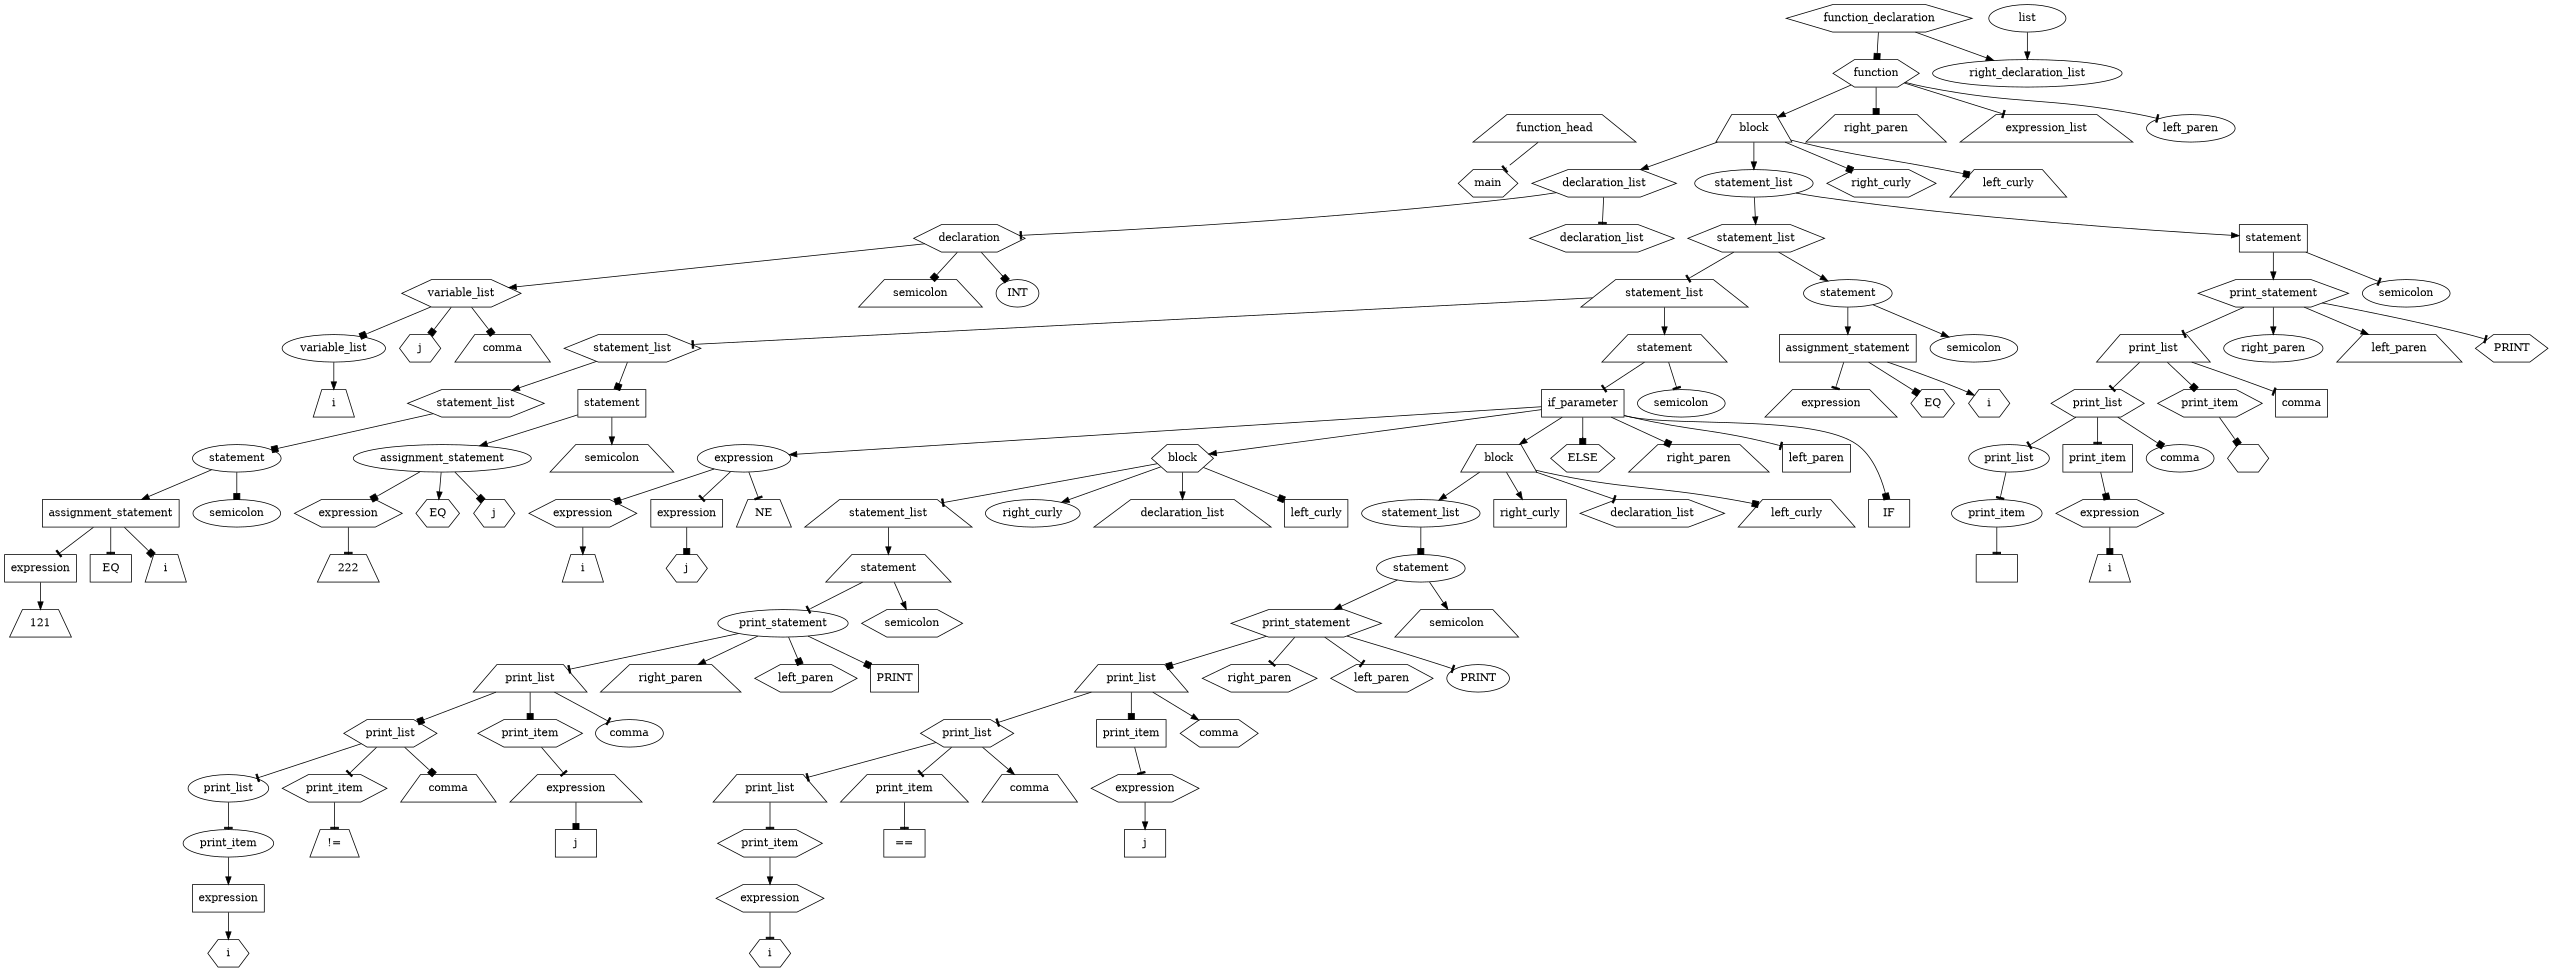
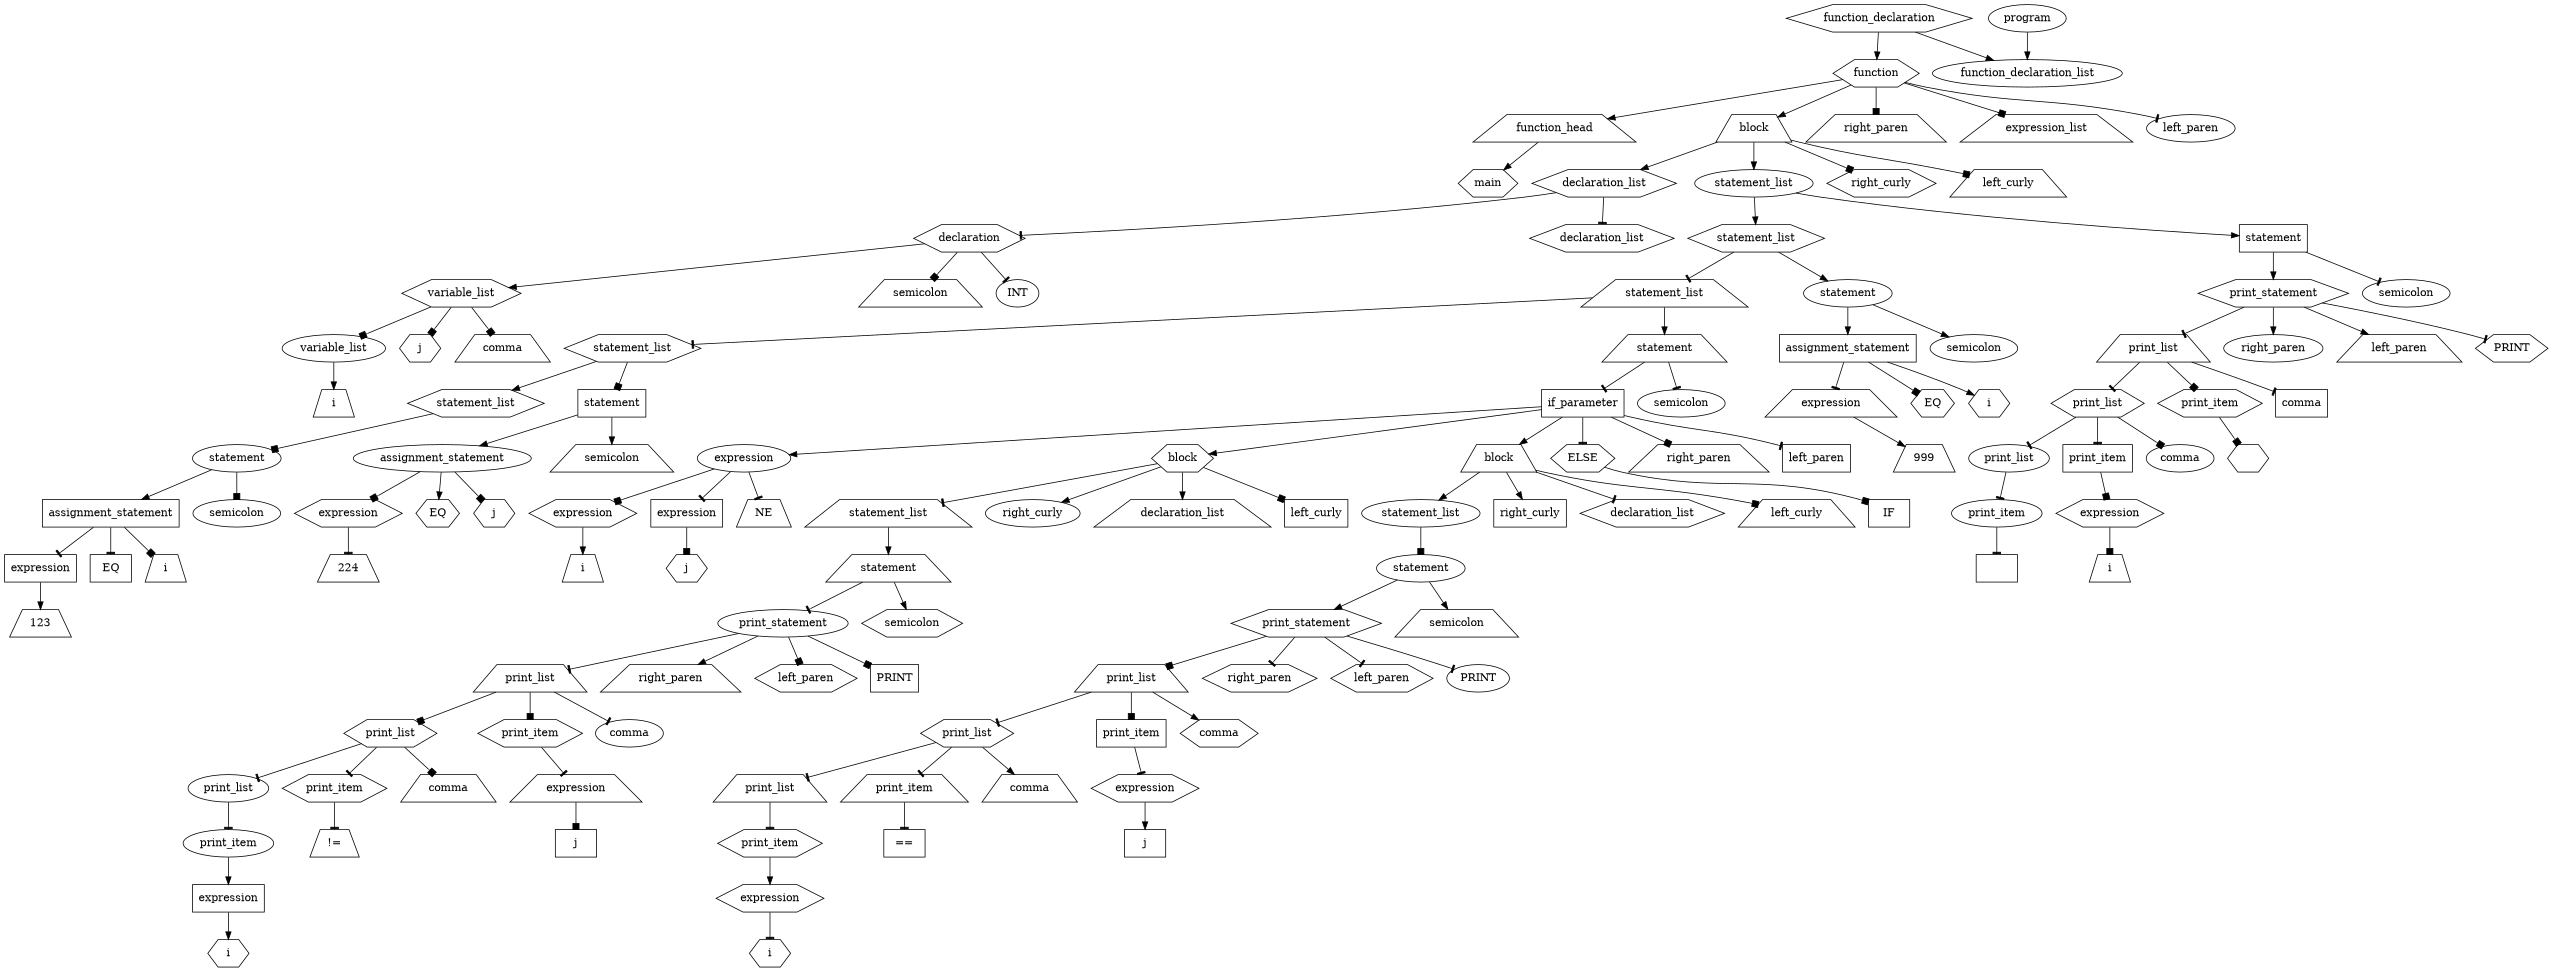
node "list": label "list" -> "program"
edge "function_declaration" -> "function": arrowhead box -> normal
node "right_declaration_list": label "right_declaration_list" -> "function_declaration_list"
edge "function" -> "expression_list": arrowhead tee -> box
edge "function" -> "function_head": added
edge "function_head" -> "main": arrowhead tee -> normal
edge "declaration" -> "INT": arrowhead box -> tee
edge "if_parameter" -> "IF": now "ELSE" -> "IF"
edge "if_parameter" -> "ELSE": arrowhead box -> tee
node "999": added
node "222": label "222" -> "224"
node "121": label "121" -> "123"
